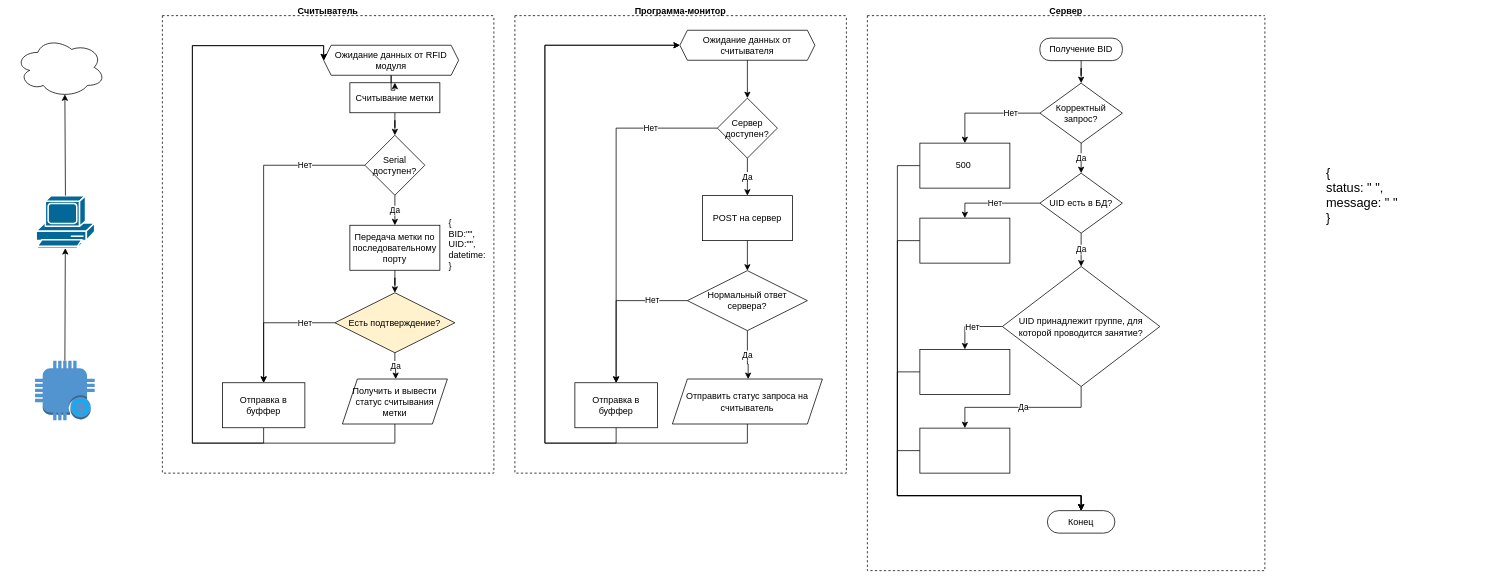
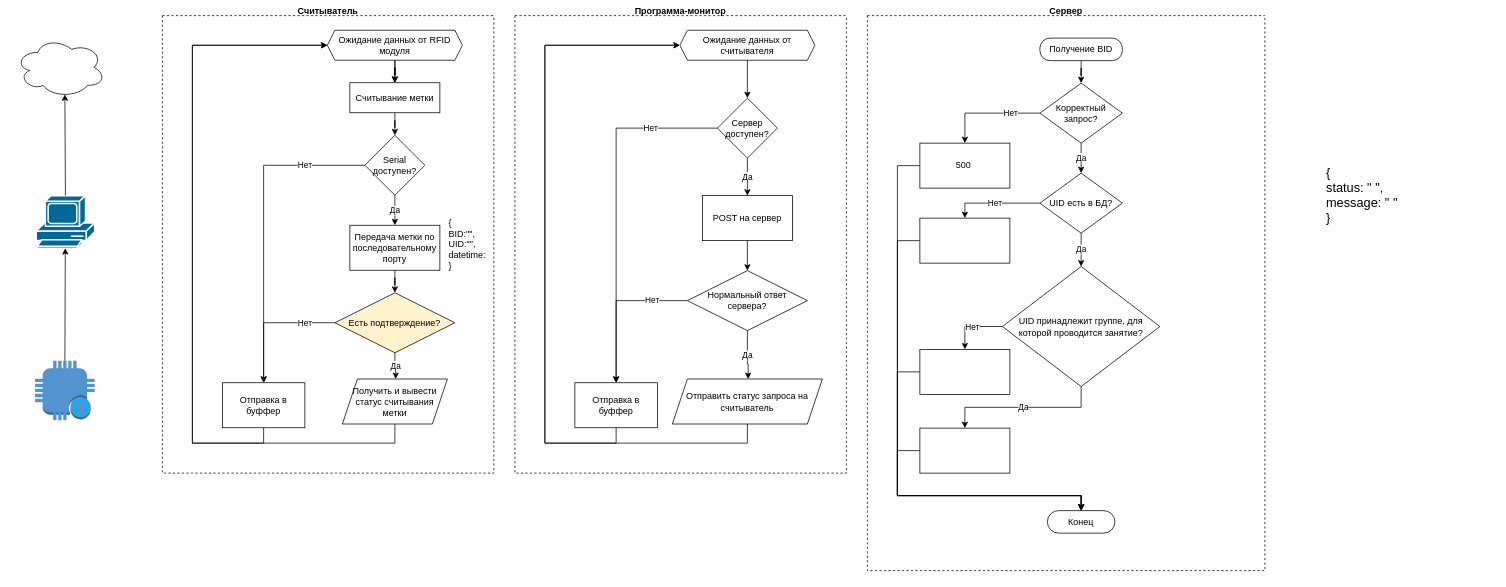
node "Ожидание данных от RFID модуля": moved (391, 60) -> (395, 45)
